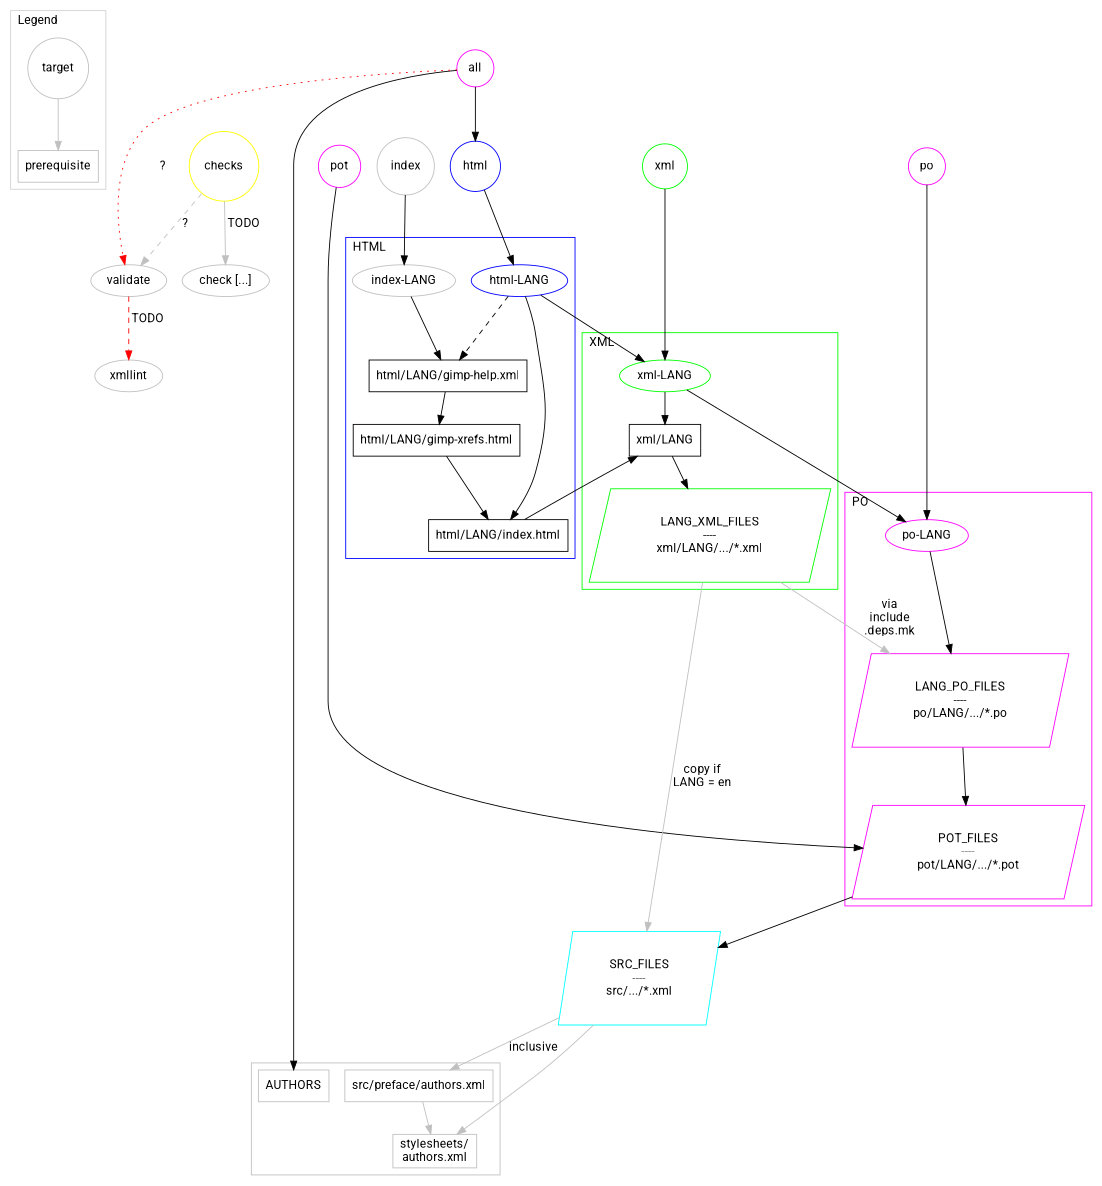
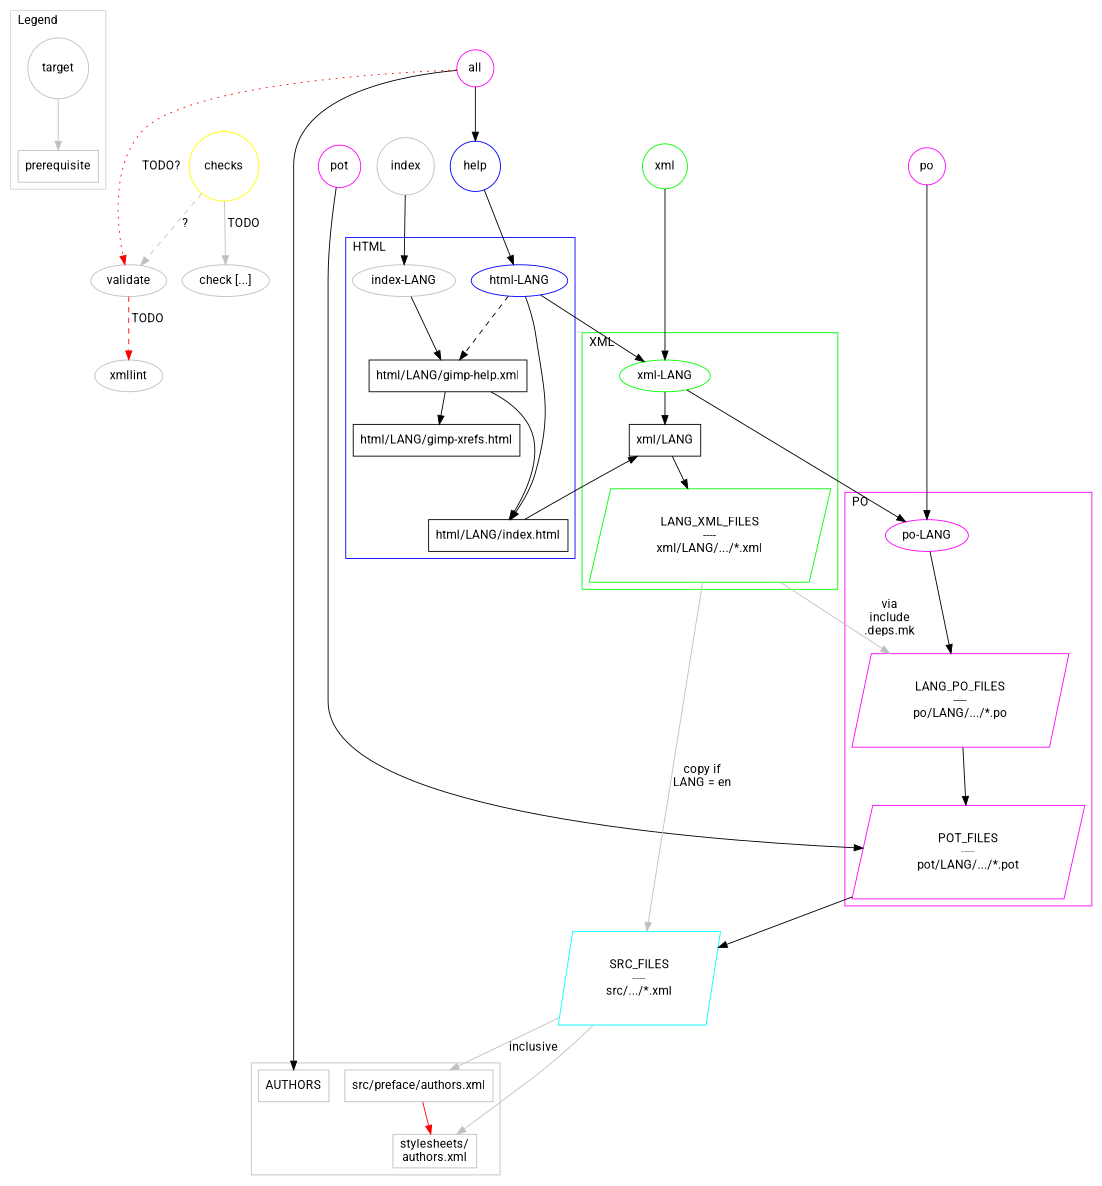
edge "all" -> "validate": label " ?" -> "TODO?"
node "html": label "html" -> "help"
edge "html/LANG/gimp-xrefs.html" -> "html/LANG/index.html": now "html/LANG/gimp-help.xml" -> "html/LANG/index.html"
edge "src/preface/authors.xml" -> "stylesheets/ authors.xml": color grey -> red
